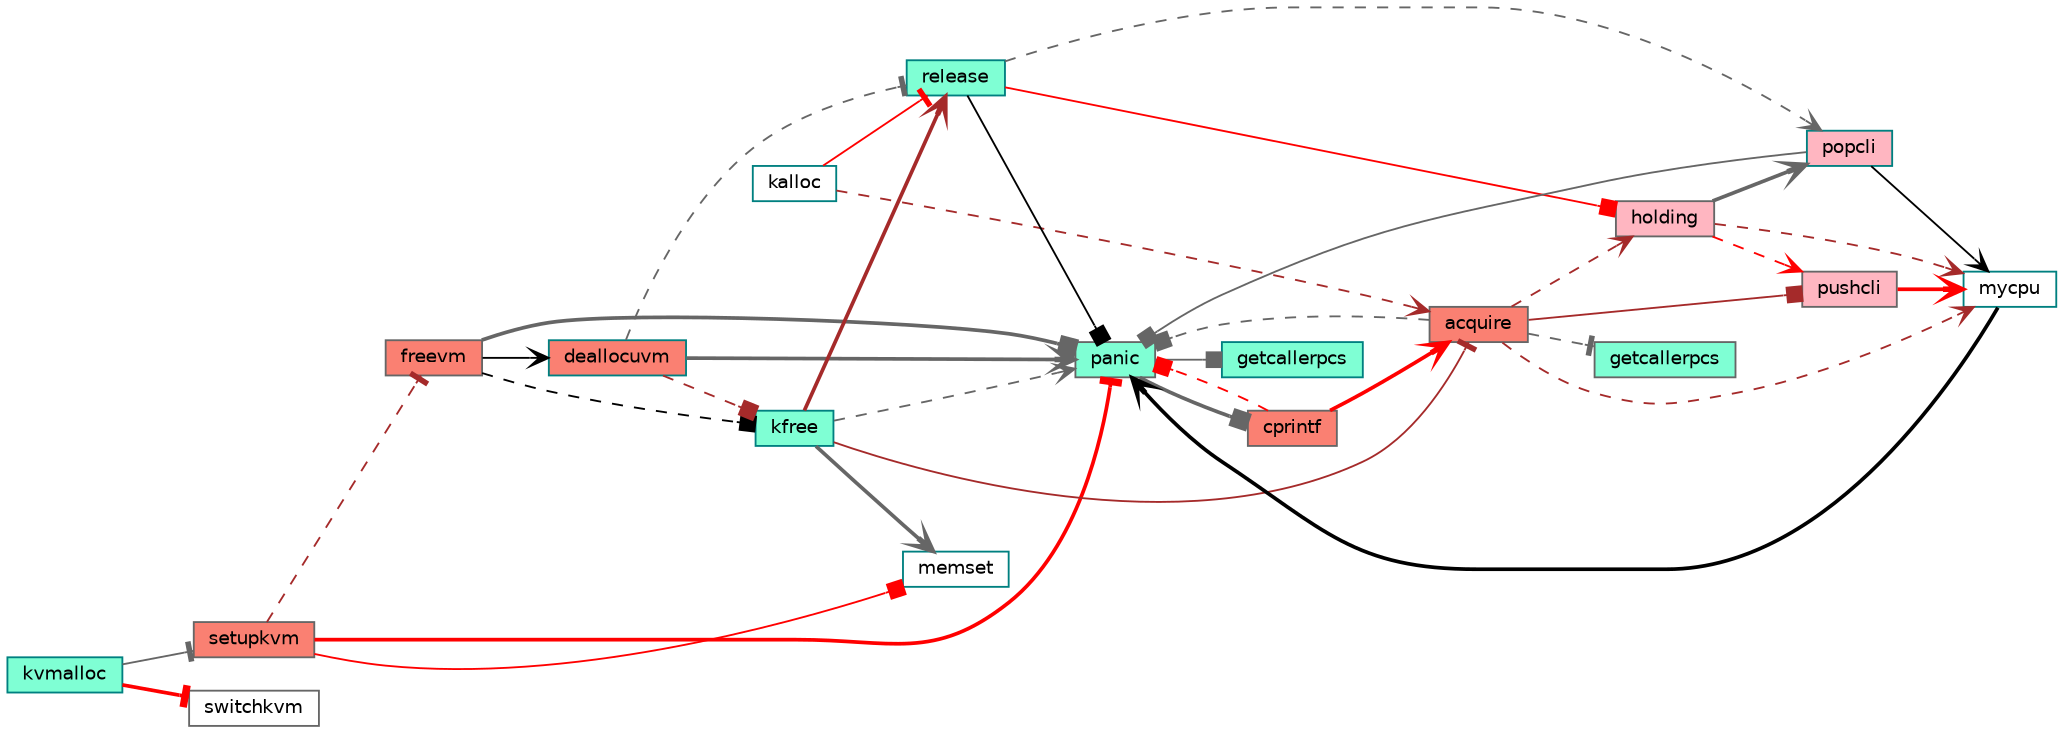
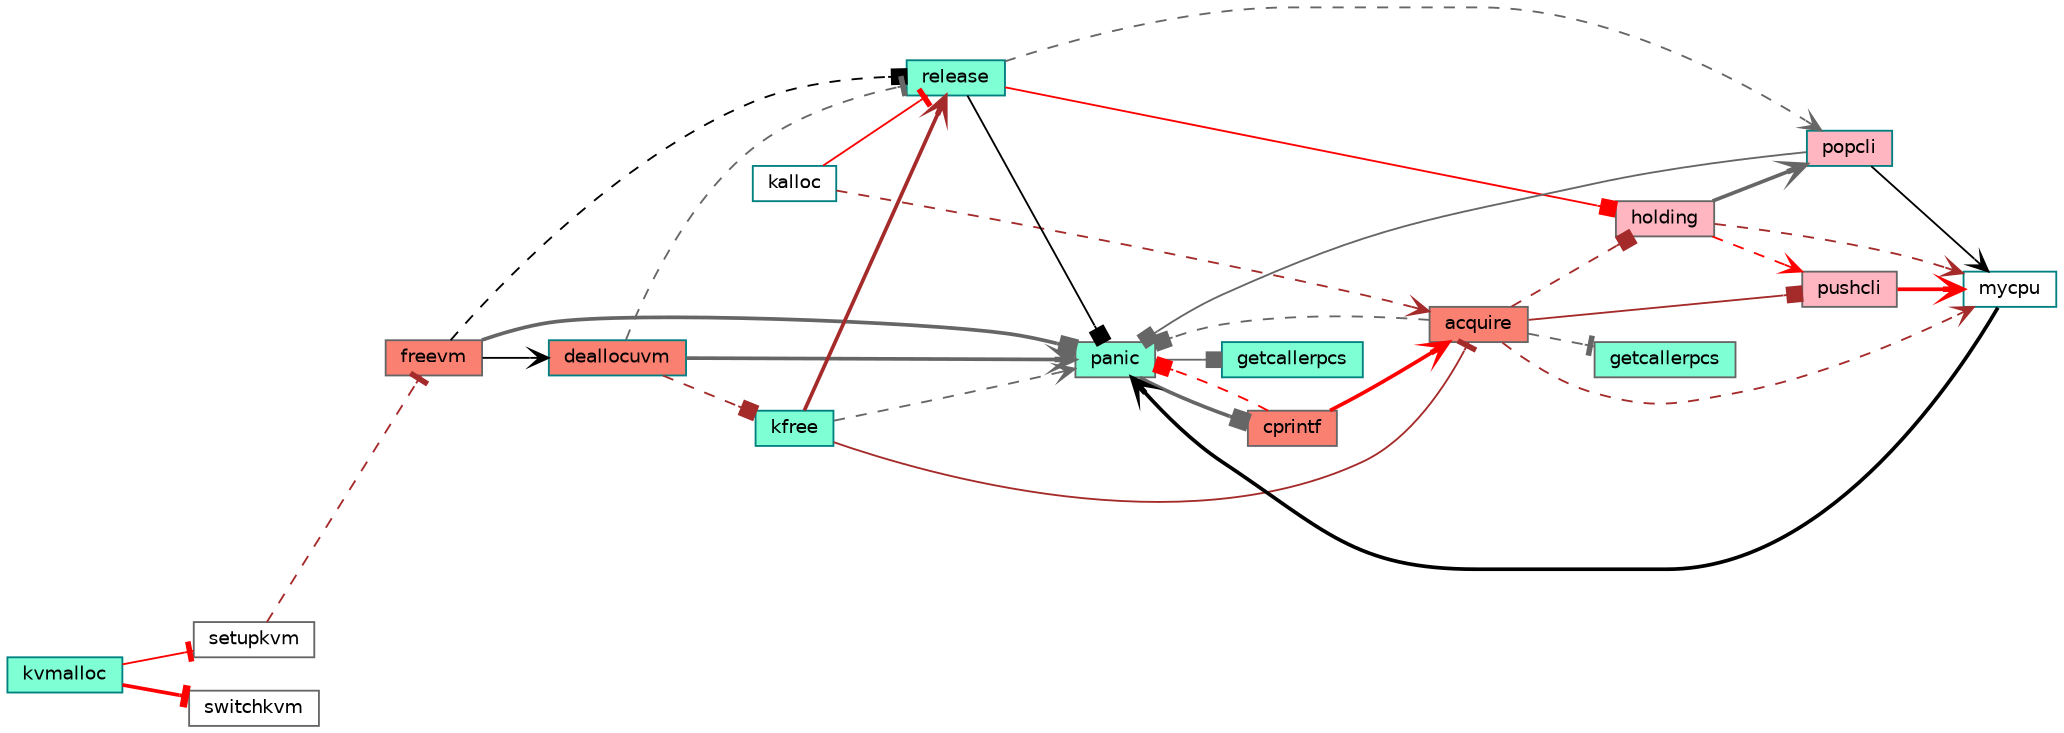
edge "acquire" -> "holding": arrowhead vee -> box
edge "freevm" -> "kfree": now "freevm" -> "release"
node "memset": removed
node "setupkvm": fillcolor salmon -> white
edge "setupkvm" -> "panic": removed
edge "kvmalloc" -> "setupkvm": color gray40 -> red
